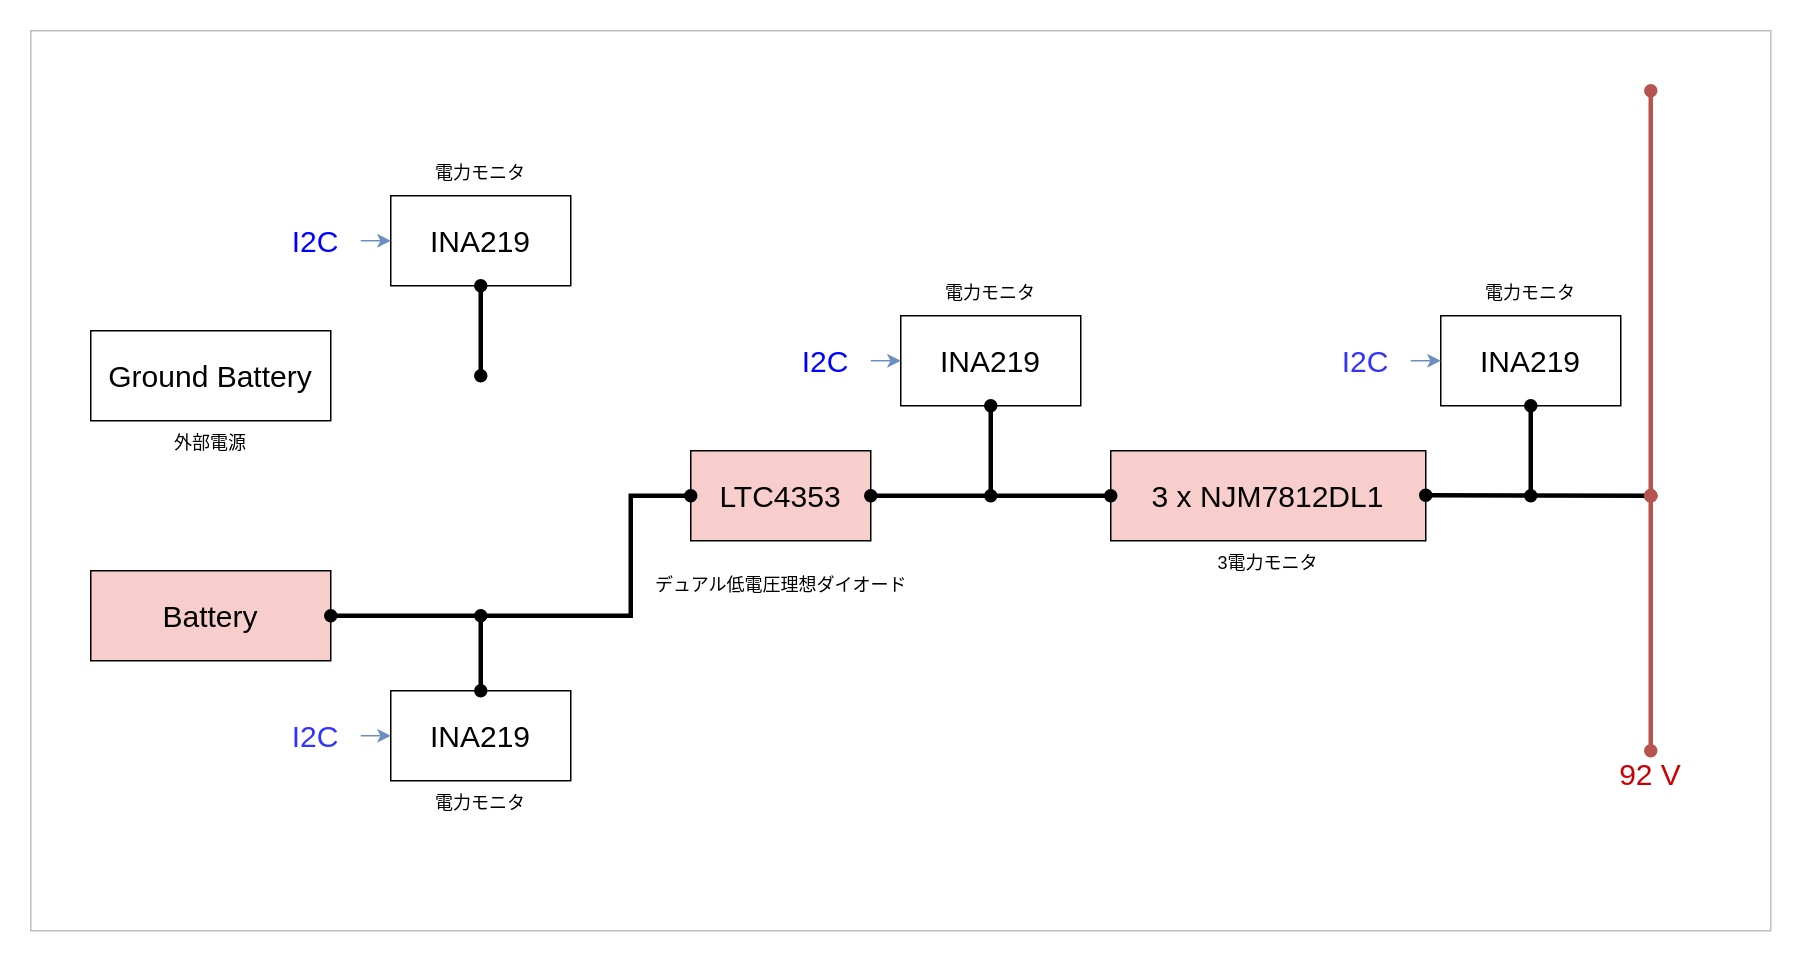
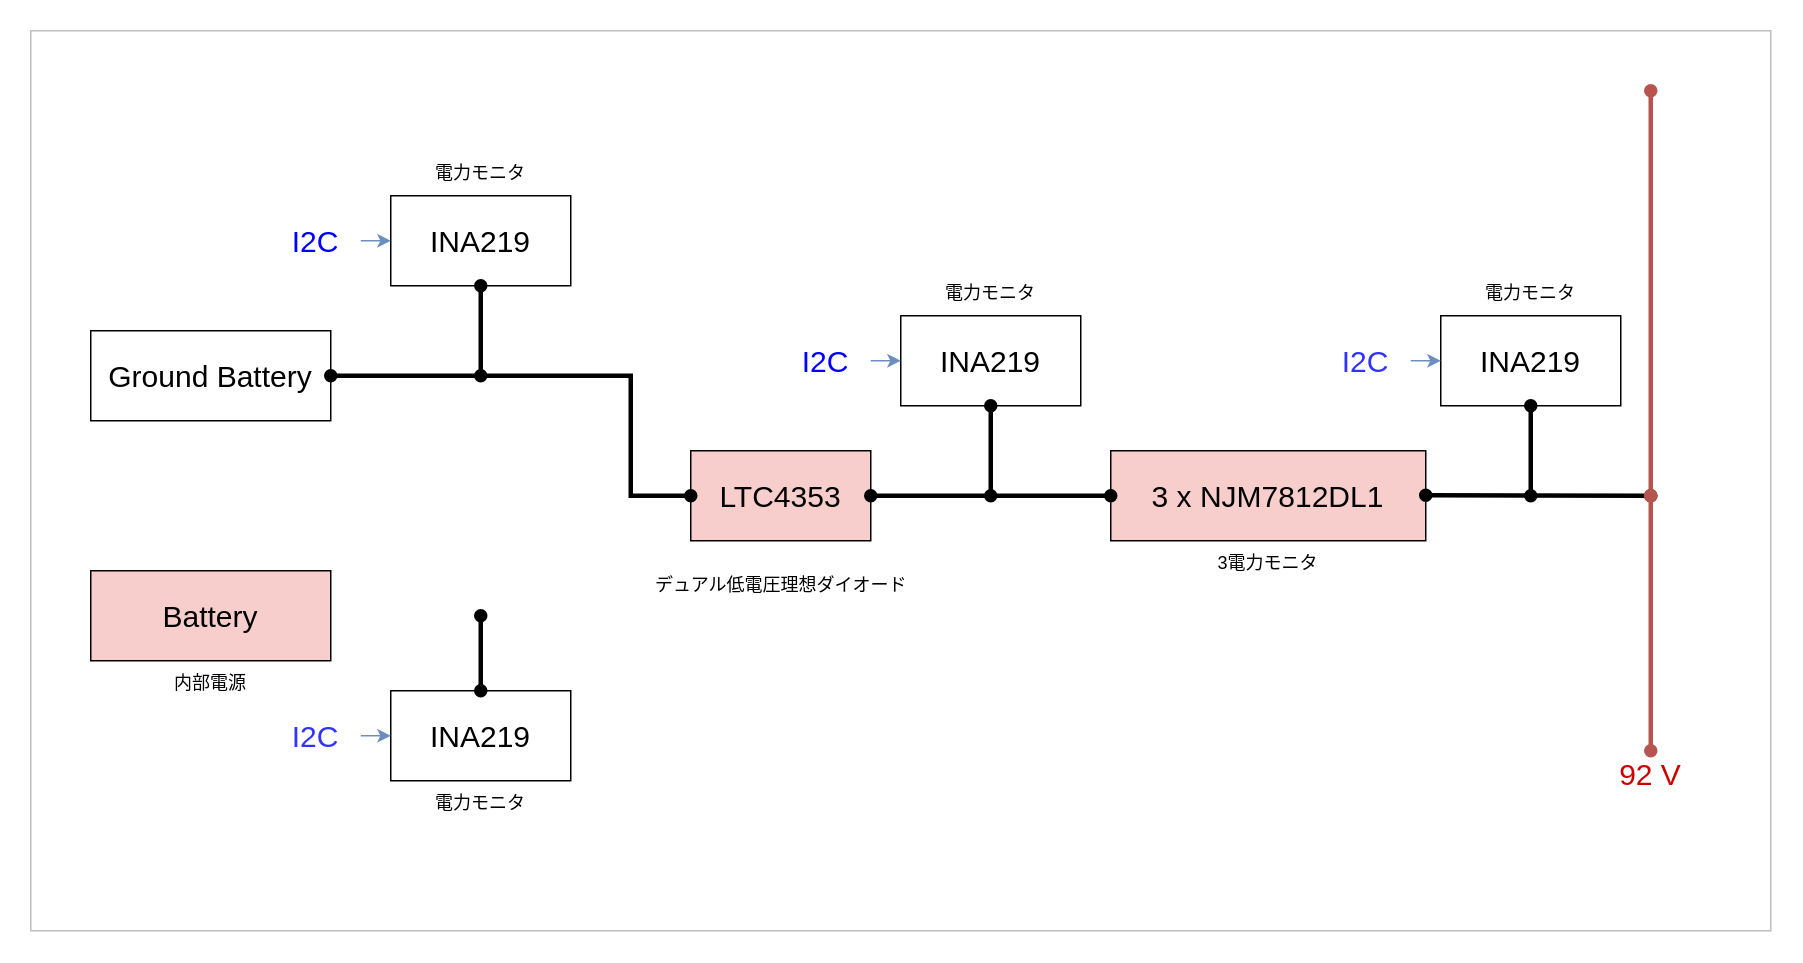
edge "Ground Battery" -- "LTC4353": added
node "外部電源": removed
edge "LTC4353" -- "Battery": removed
node "内部電源": added
